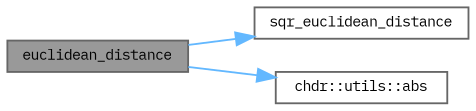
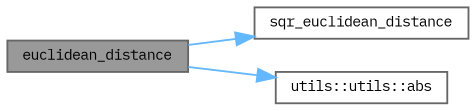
node "chdr::utils::abs": label "chdr::utils::abs" -> "utils::utils::abs"
